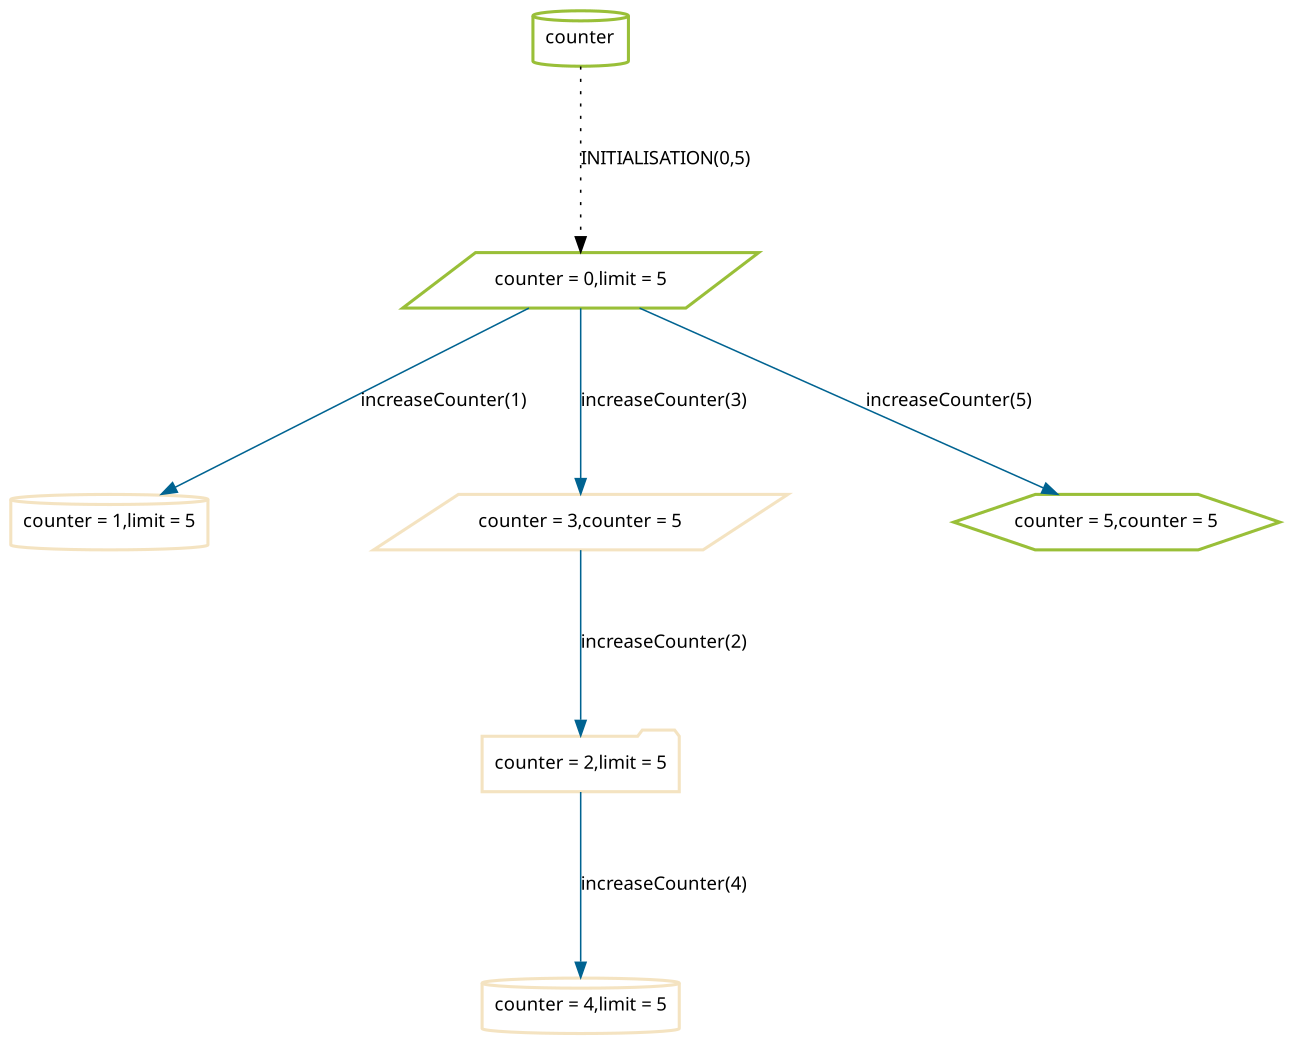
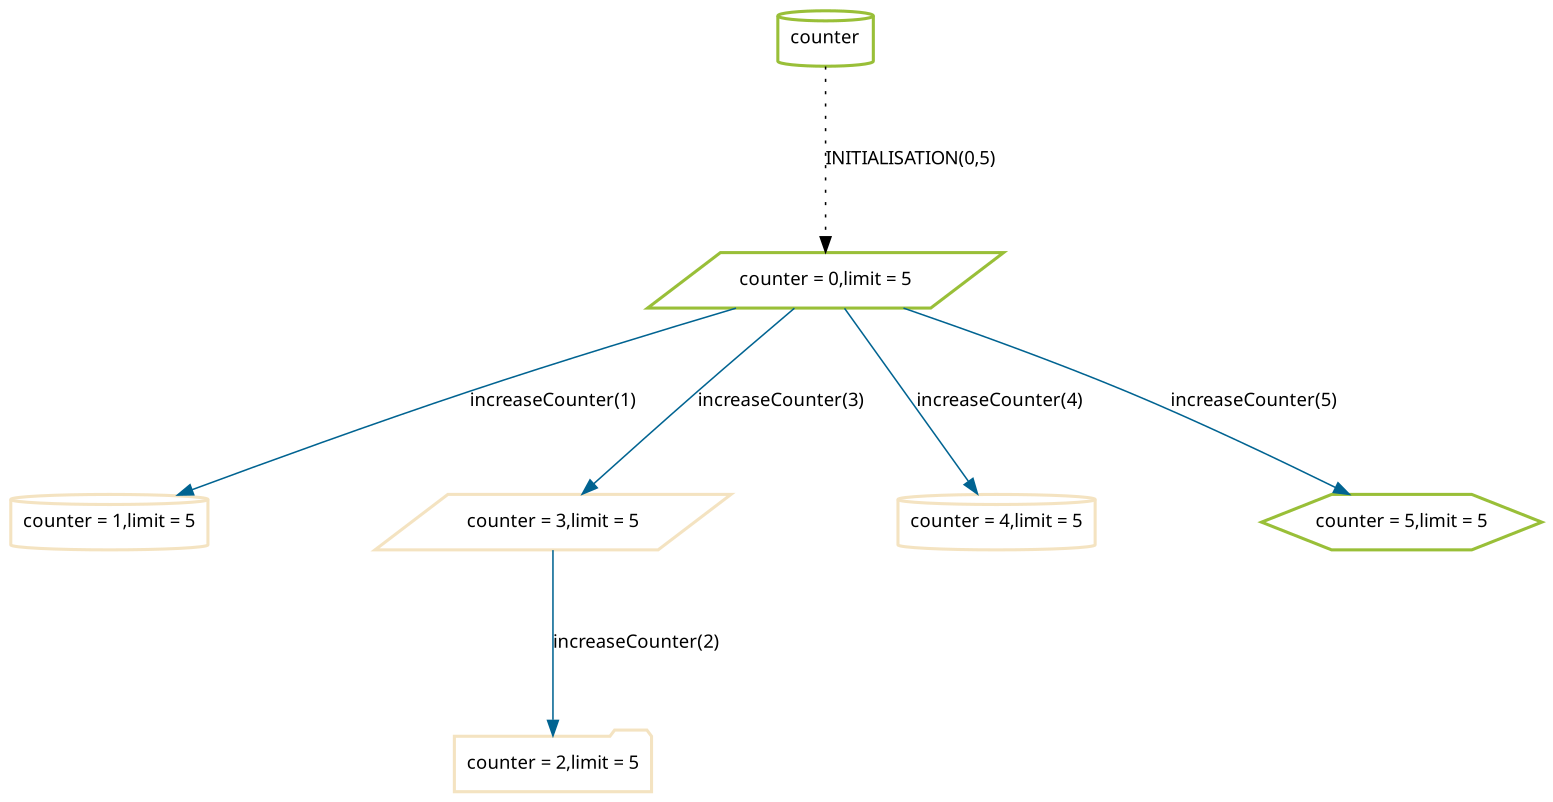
node "counter = 3,counter = 5": label "counter = 3,counter = 5" -> "counter = 3,limit = 5"
node "counter = 5,counter = 5": label "counter = 5,counter = 5" -> "counter = 5,limit = 5"
edge "counter = 2,limit = 5" -> "counter = 4,limit = 5": now "counter = 0,limit = 5" -> "counter = 4,limit = 5"
